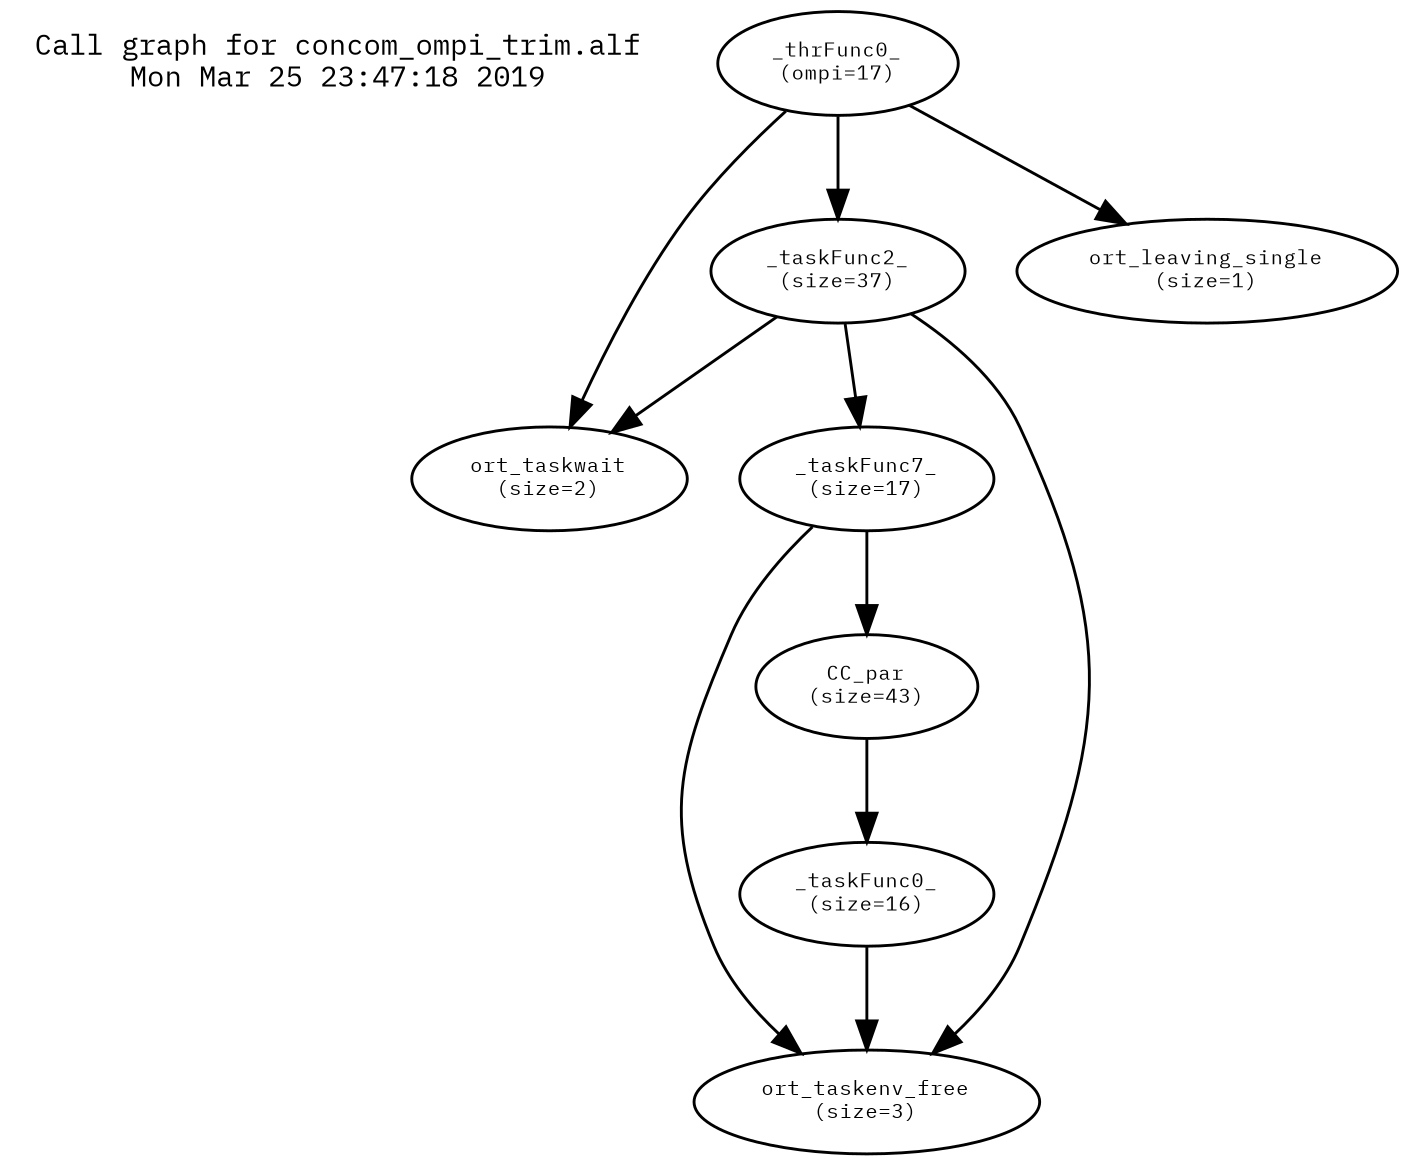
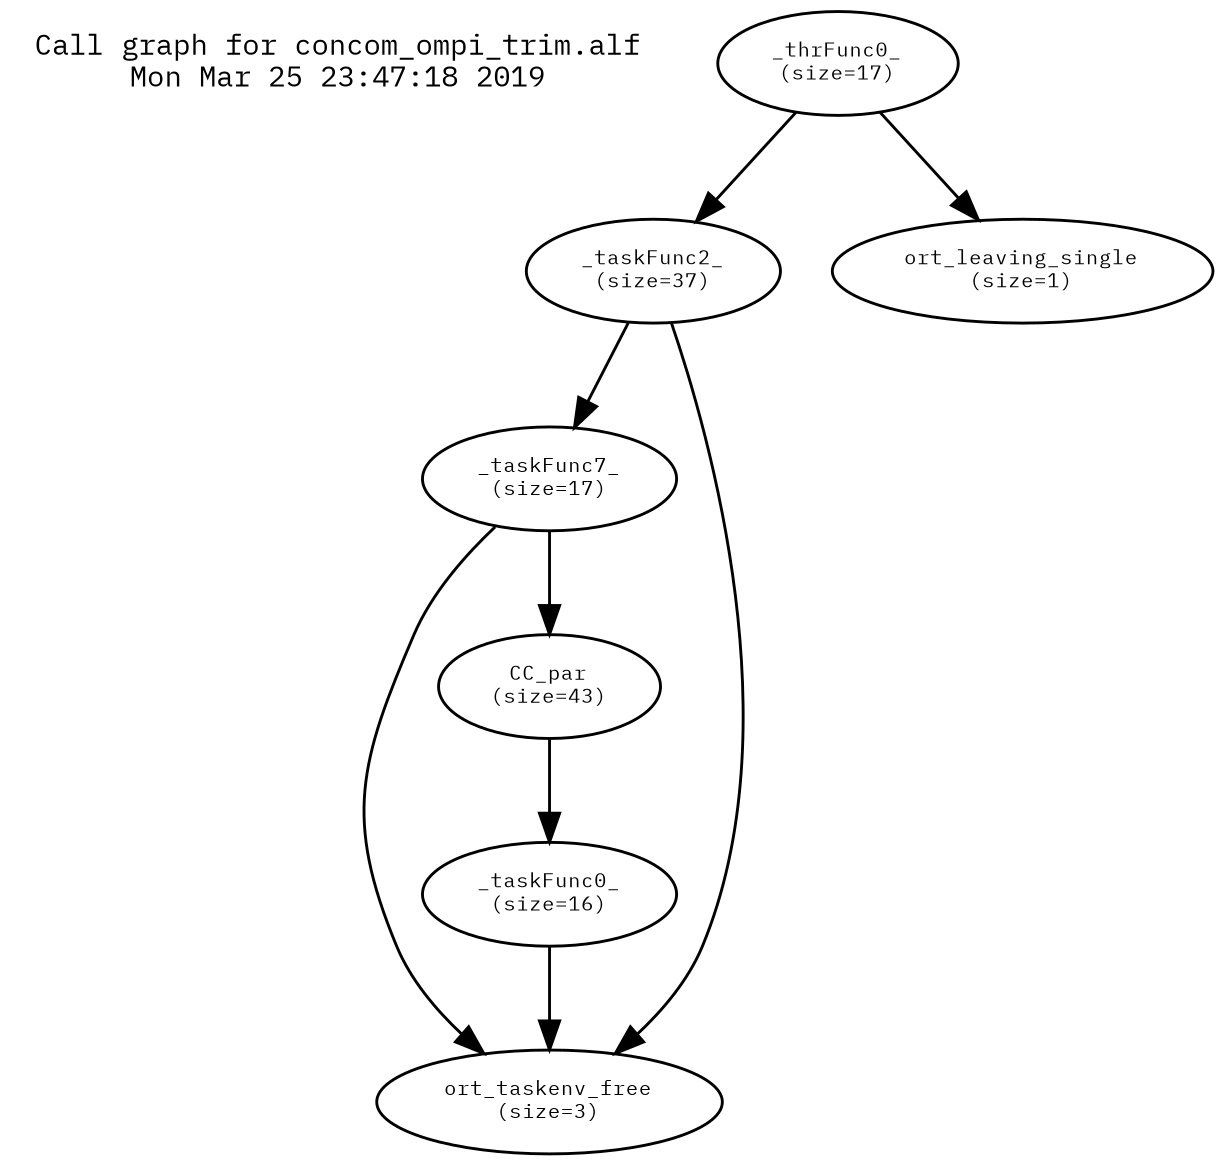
node "_thrFunc0_ (ompi=17)": label "_thrFunc0_ (ompi=17)" -> "_thrFunc0_ (size=17)"
node "ort_taskwait (size=2)": removed
